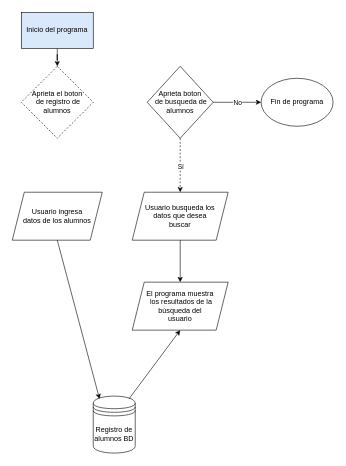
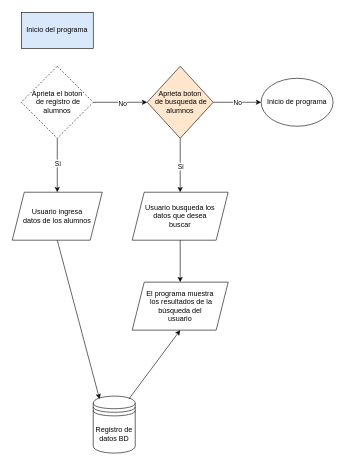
edge "Inicio del programa" -> "Aprieta el boton de registro de alumnos": removed
edge "Aprieta el boton de registro de alumnos" -> "Aprieta boton de busqueda de alumnos": added, label "No"
node "Aprieta boton de busqueda de alumnos": fillcolor #ffffff -> #ffe6cc
node "Fin de programa": label "Fin de programa" -> "Inicio de programa"
edge "Aprieta el boton de registro de alumnos" -> "Usuario ingresa datos de los alumnos": added, label "Sí"
edge "Aprieta boton de busqueda de alumnos" -> "Usuario busqueda los datos que desea buscar": style dashed -> solid
node "Registro de alumnos BD": label "Registro de alumnos BD" -> "Registro de datos BD"
